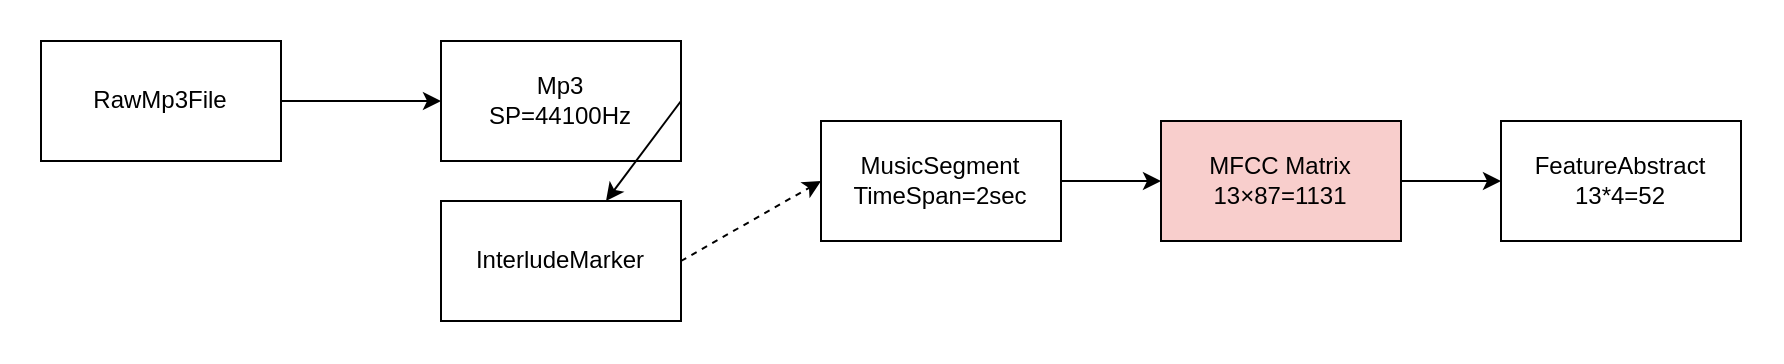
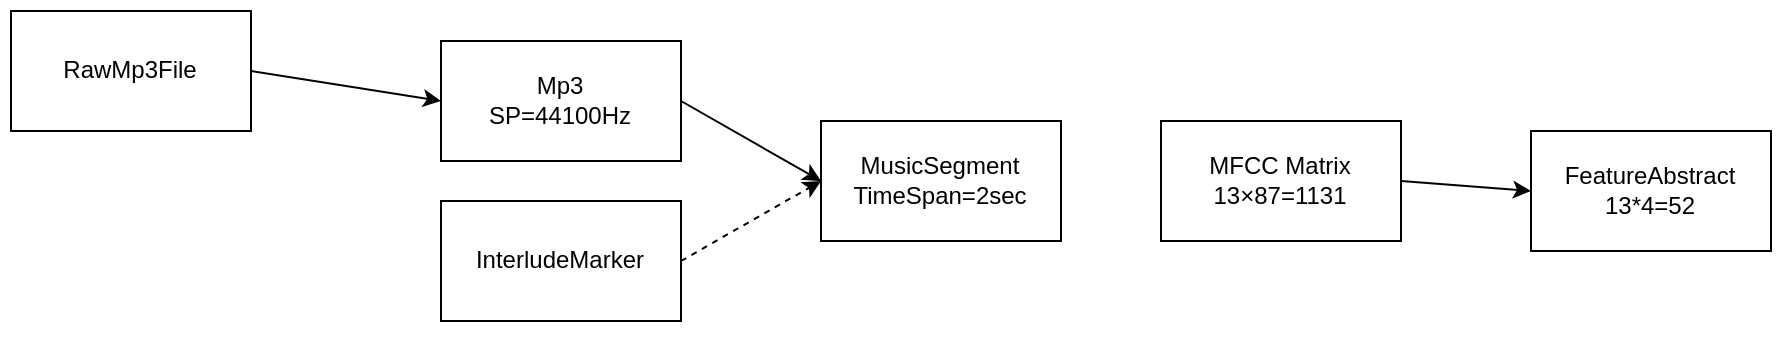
node "RawMp3File": moved (161, 101) -> (131, 71)
edge "Mp3 SP=44100Hz" -> "InterludeMarker": now "Mp3 SP=44100Hz" -> "MusicSegment TimeSpan=2sec"
edge "MusicSegment TimeSpan=2sec" -> "MFCC Matrix 13×87=1131": removed
node "MFCC Matrix 13×87=1131": fillcolor #f8cecc -> #ffffff
node "FeatureAbstract 13*4=52": moved (1621, 181) -> (1651, 191)
